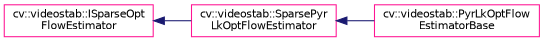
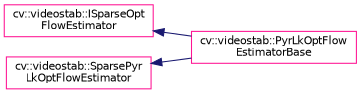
edge "cv::videostab::SparsePyr LkOptFlowEstimator" -> "cv::videostab::ISparseOpt FlowEstimator": now "cv::videostab::PyrLkOptFlow EstimatorBase" -> "cv::videostab::ISparseOpt FlowEstimator"
